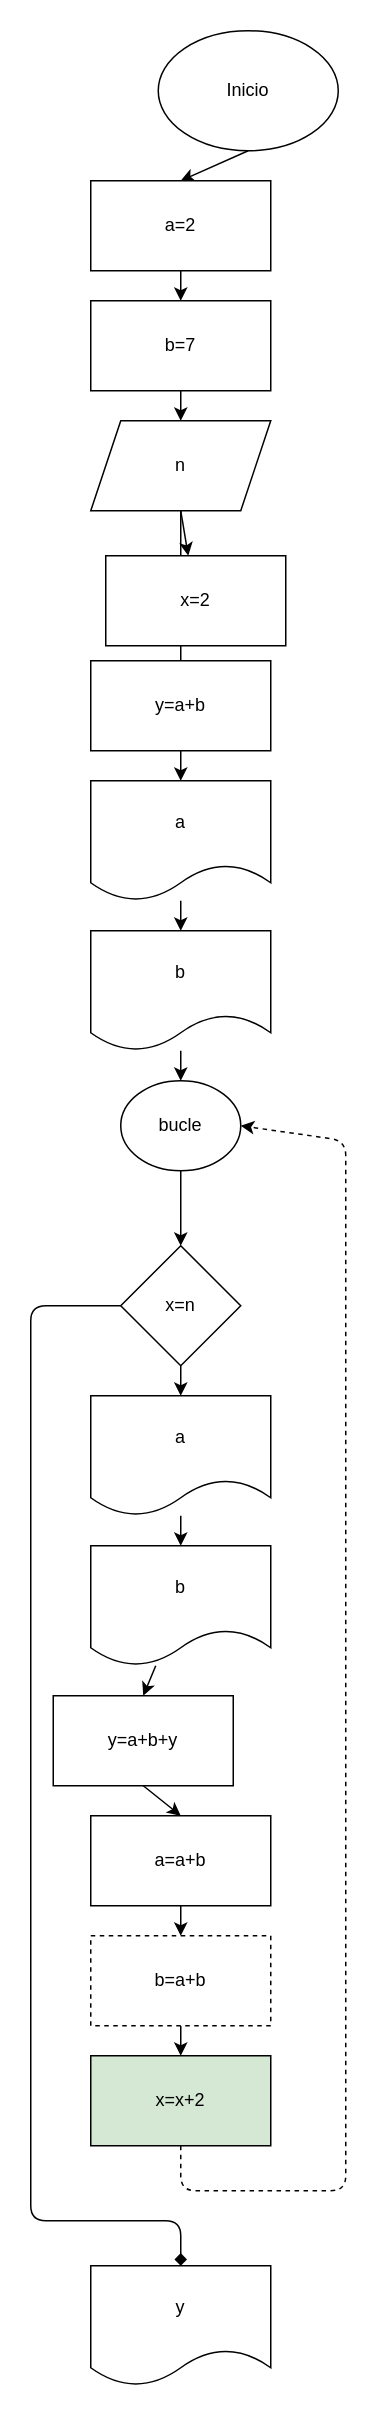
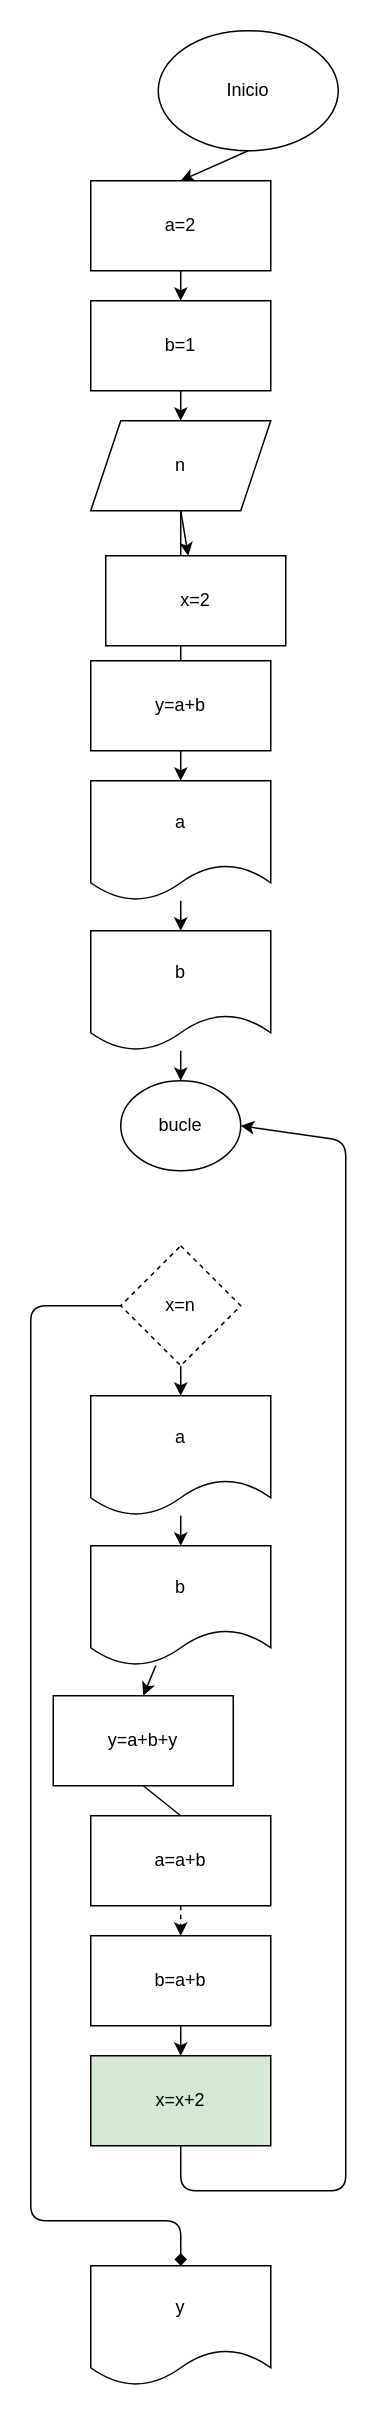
node "b=7": label "b=7" -> "b=1"
edge "bucle" -> "x=n": removed
node "x=n": style solid -> dashed
edge "x=x+2" -> "bucle": style dashed -> solid
edge "y=a+b+y" -> "a=a+b": arrowhead classic -> none
edge "a=a+b" -> "b=a+b": style solid -> dashed
node "b=a+b": style dashed -> solid
